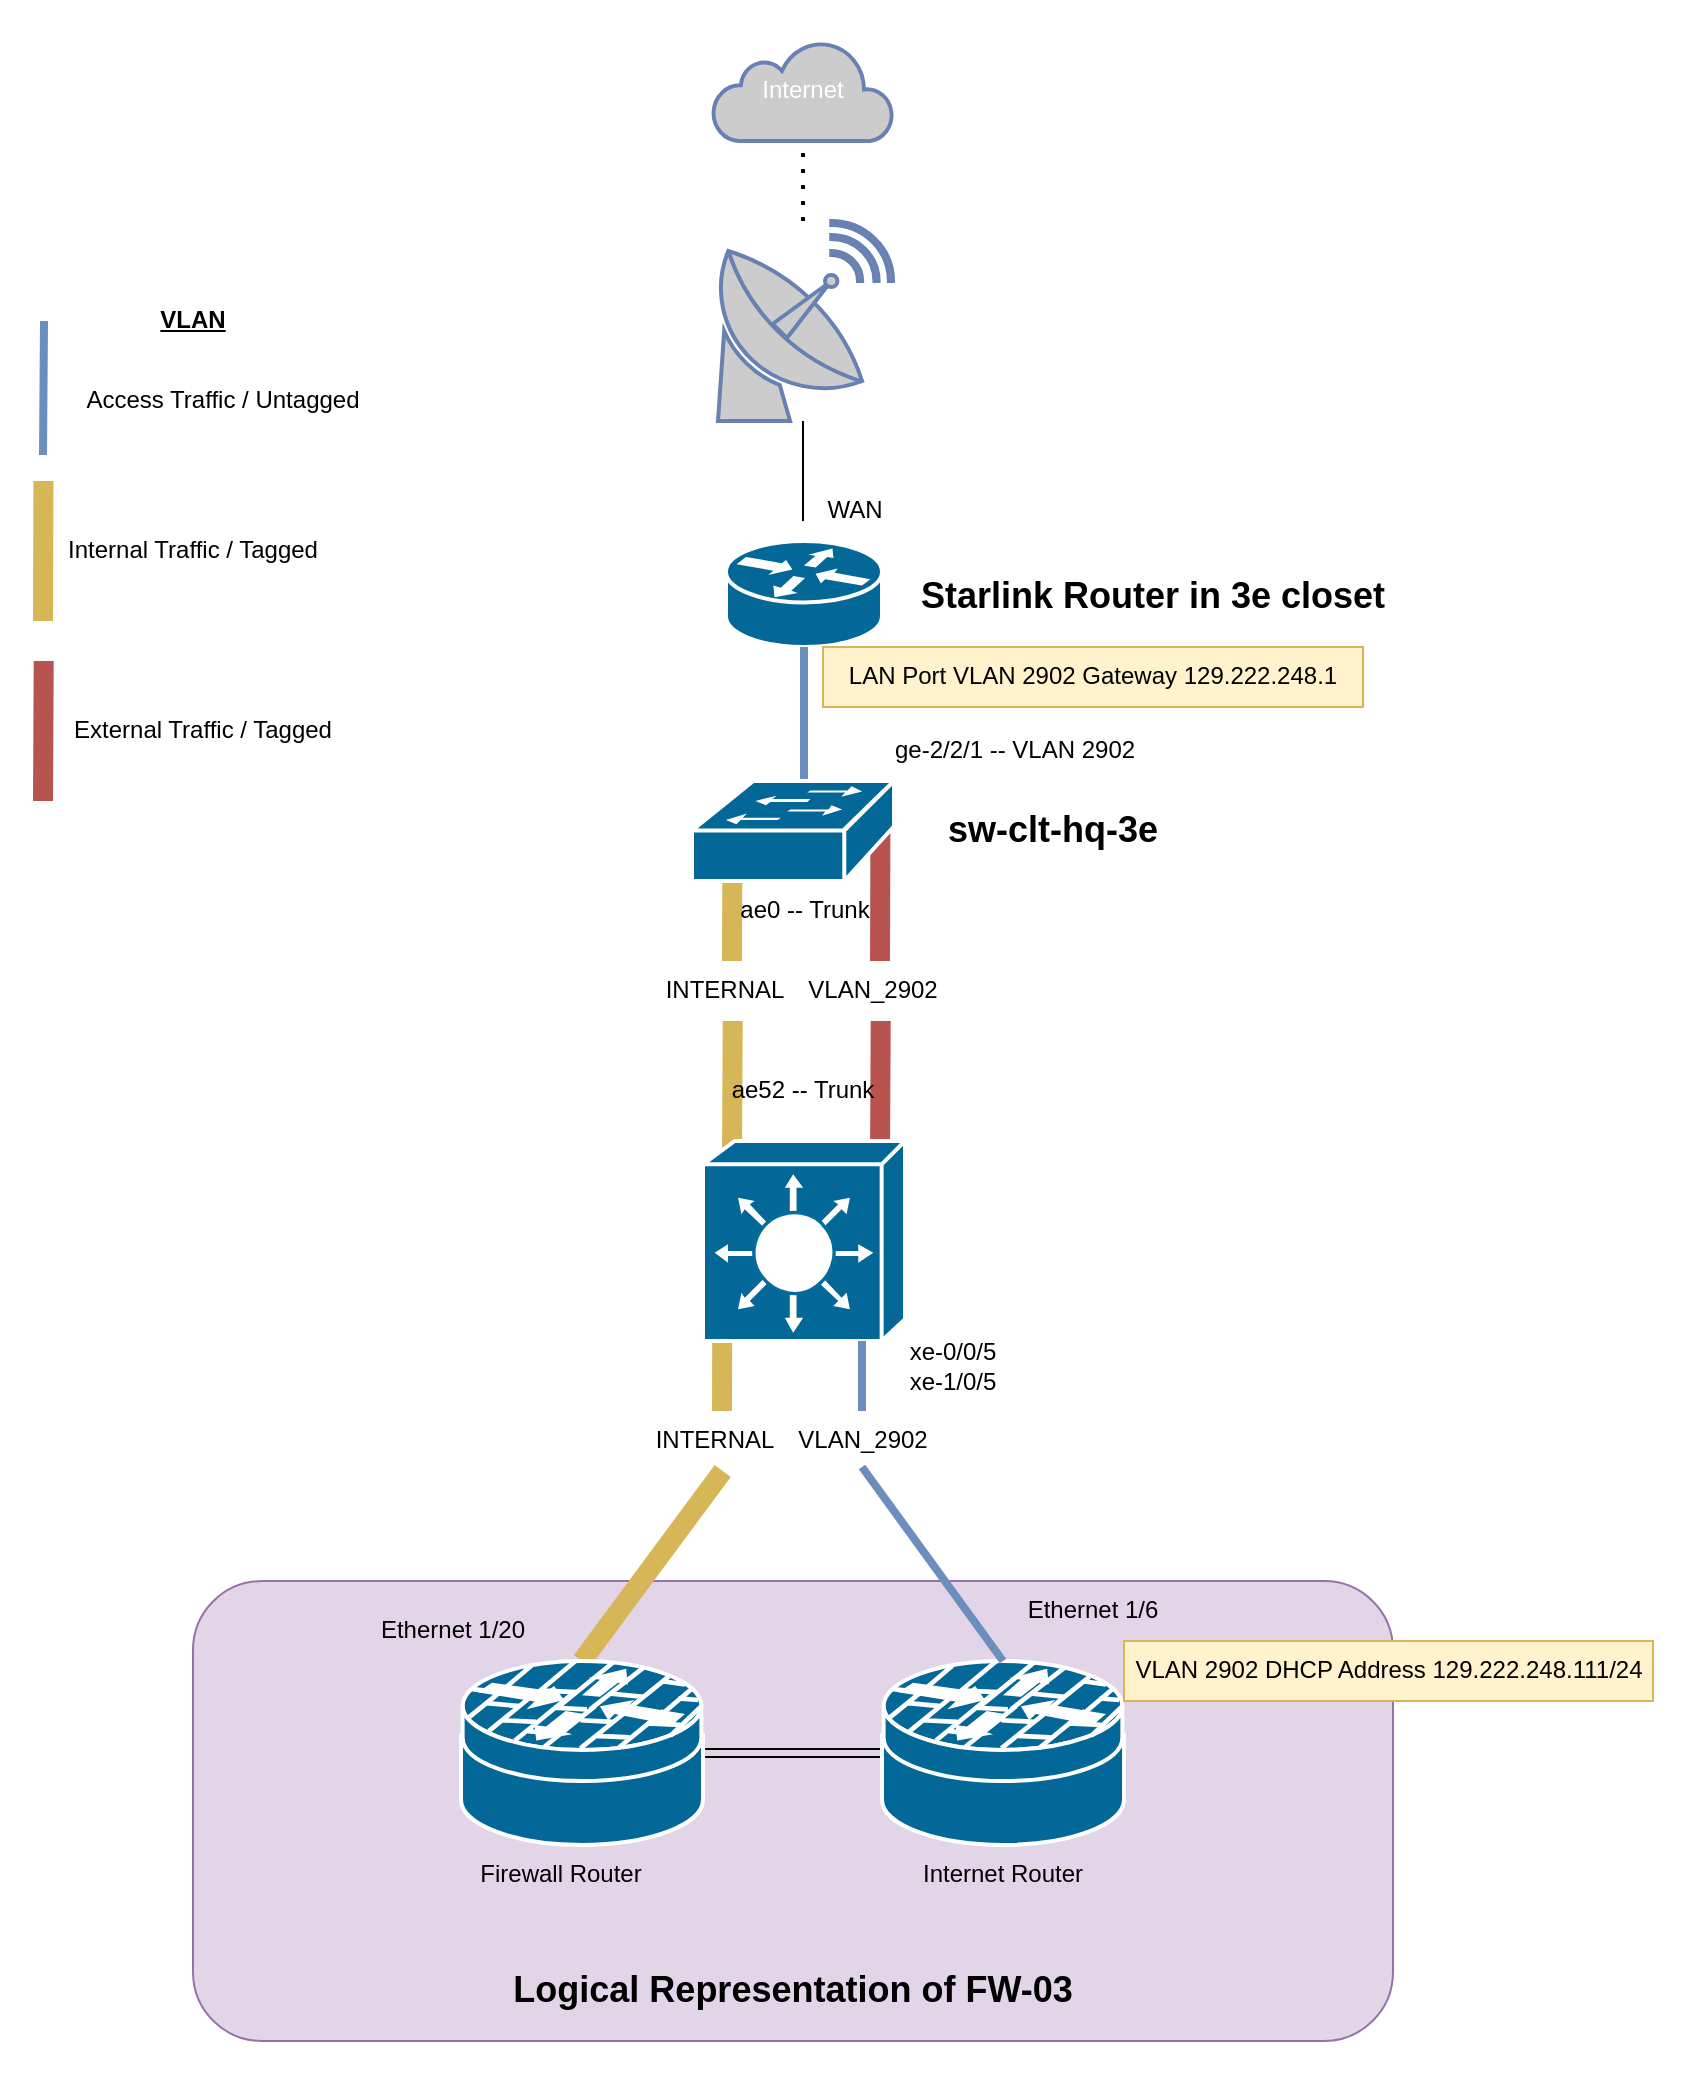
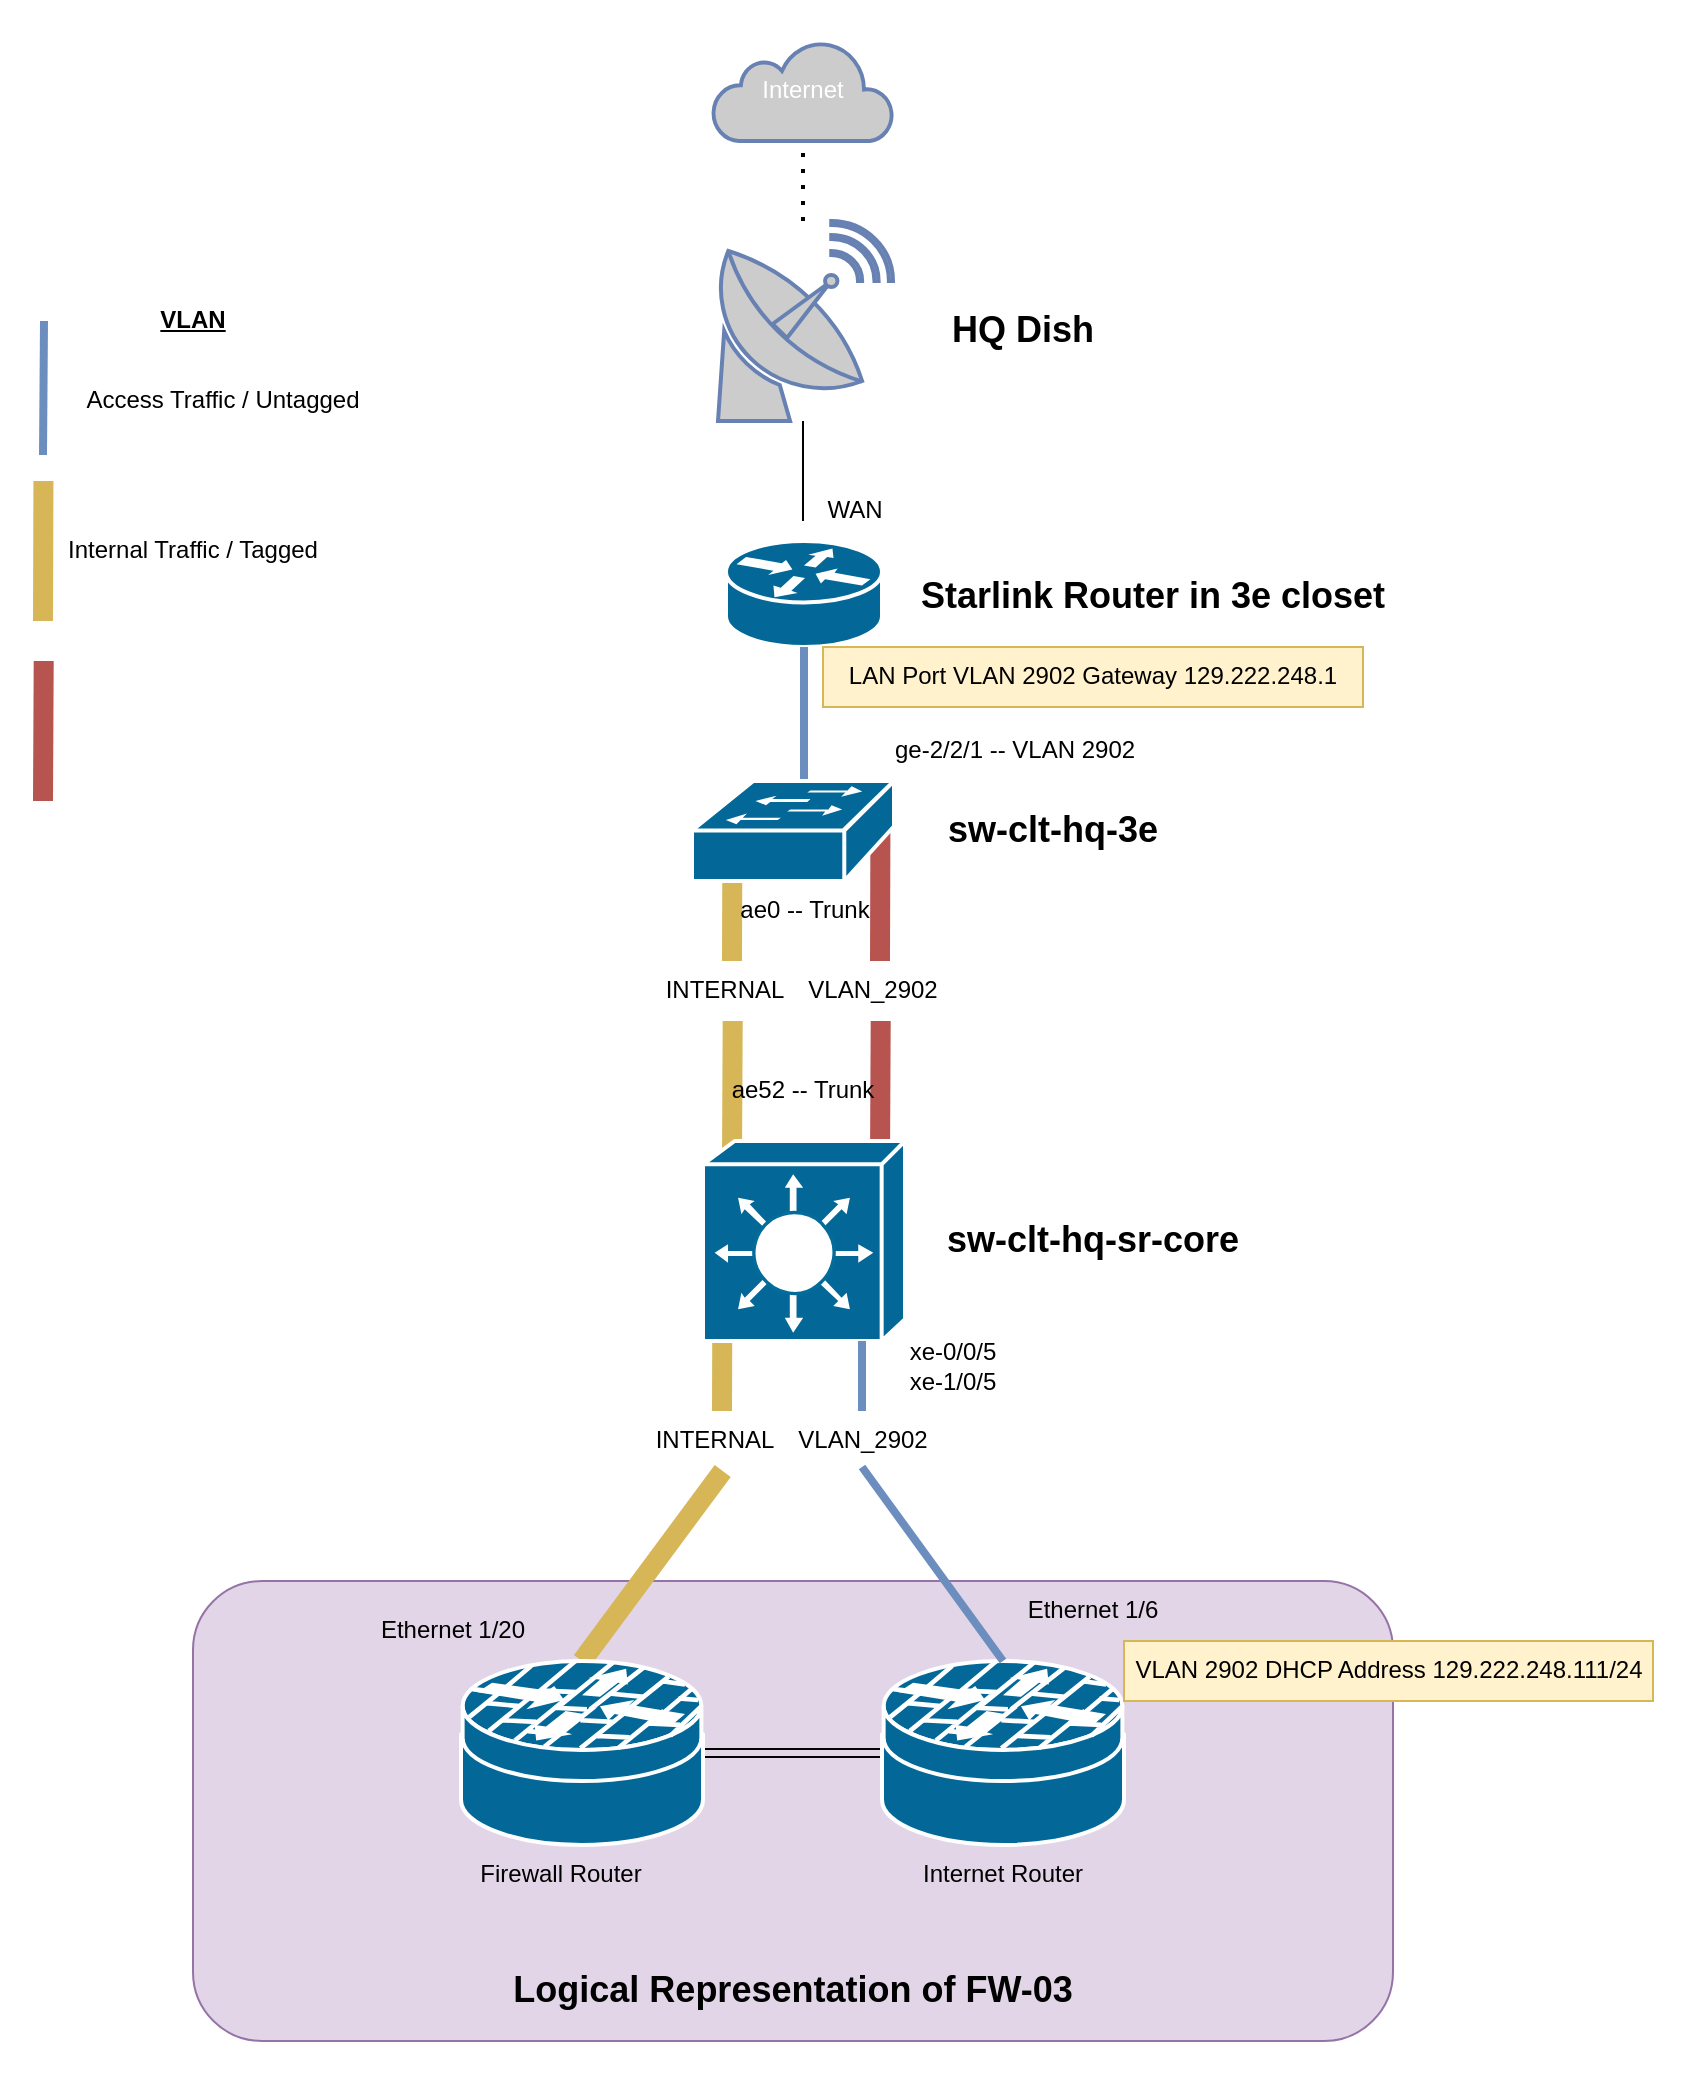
node "HQ Dish": added
node "External Traffic / Tagged": removed
node "sw-clt-hq-sr-core": added
